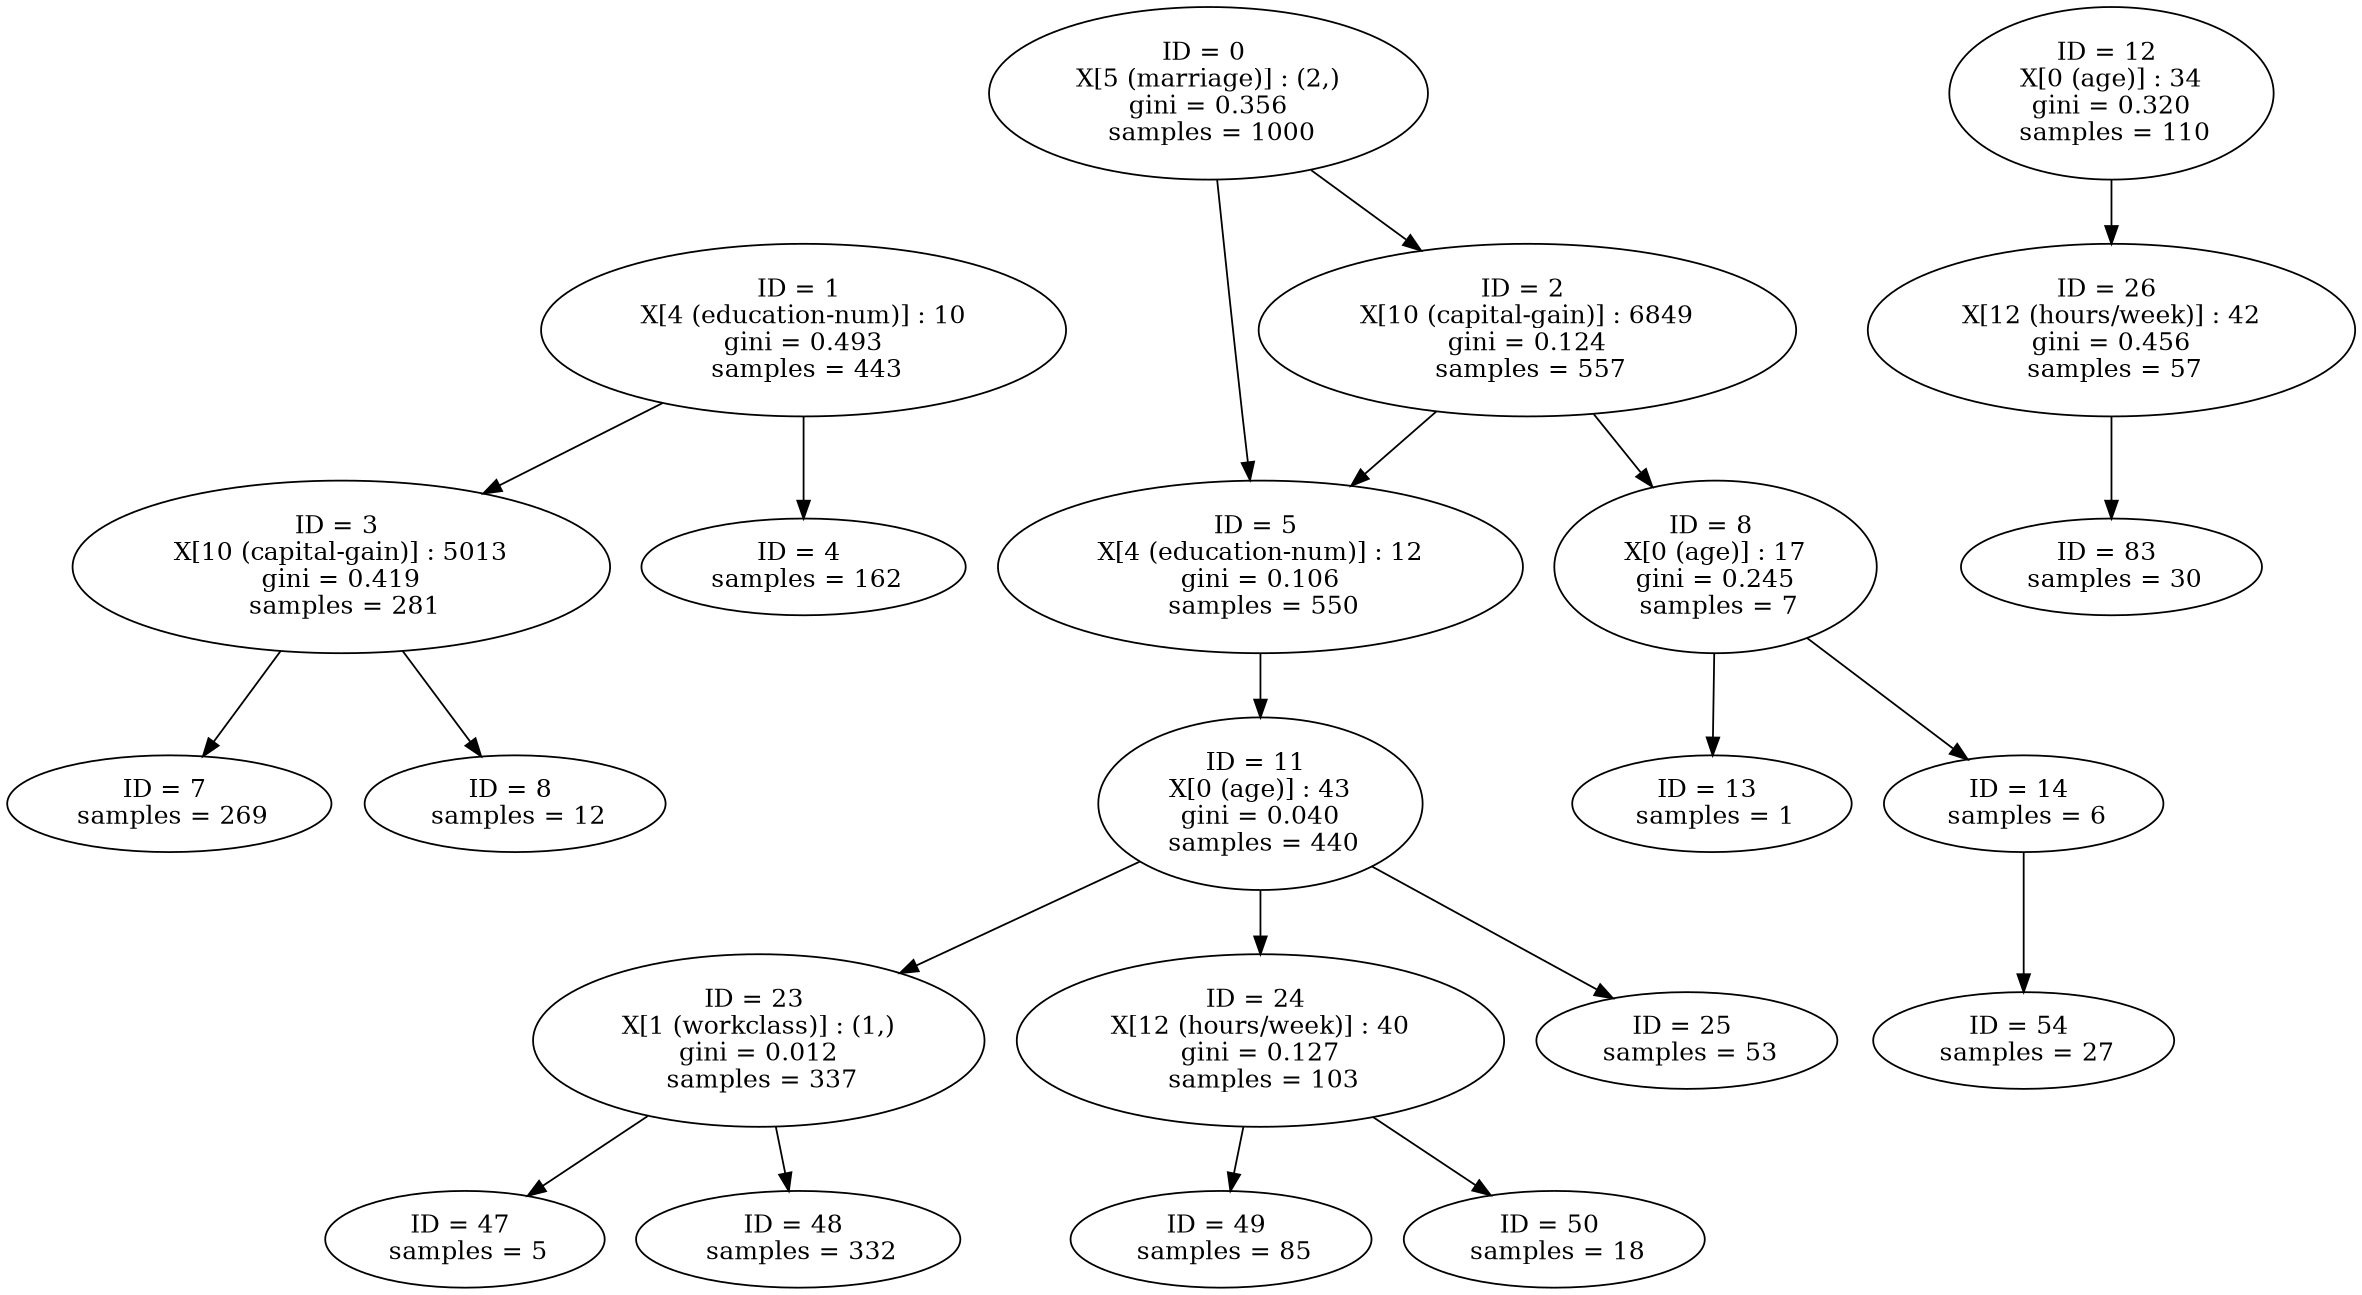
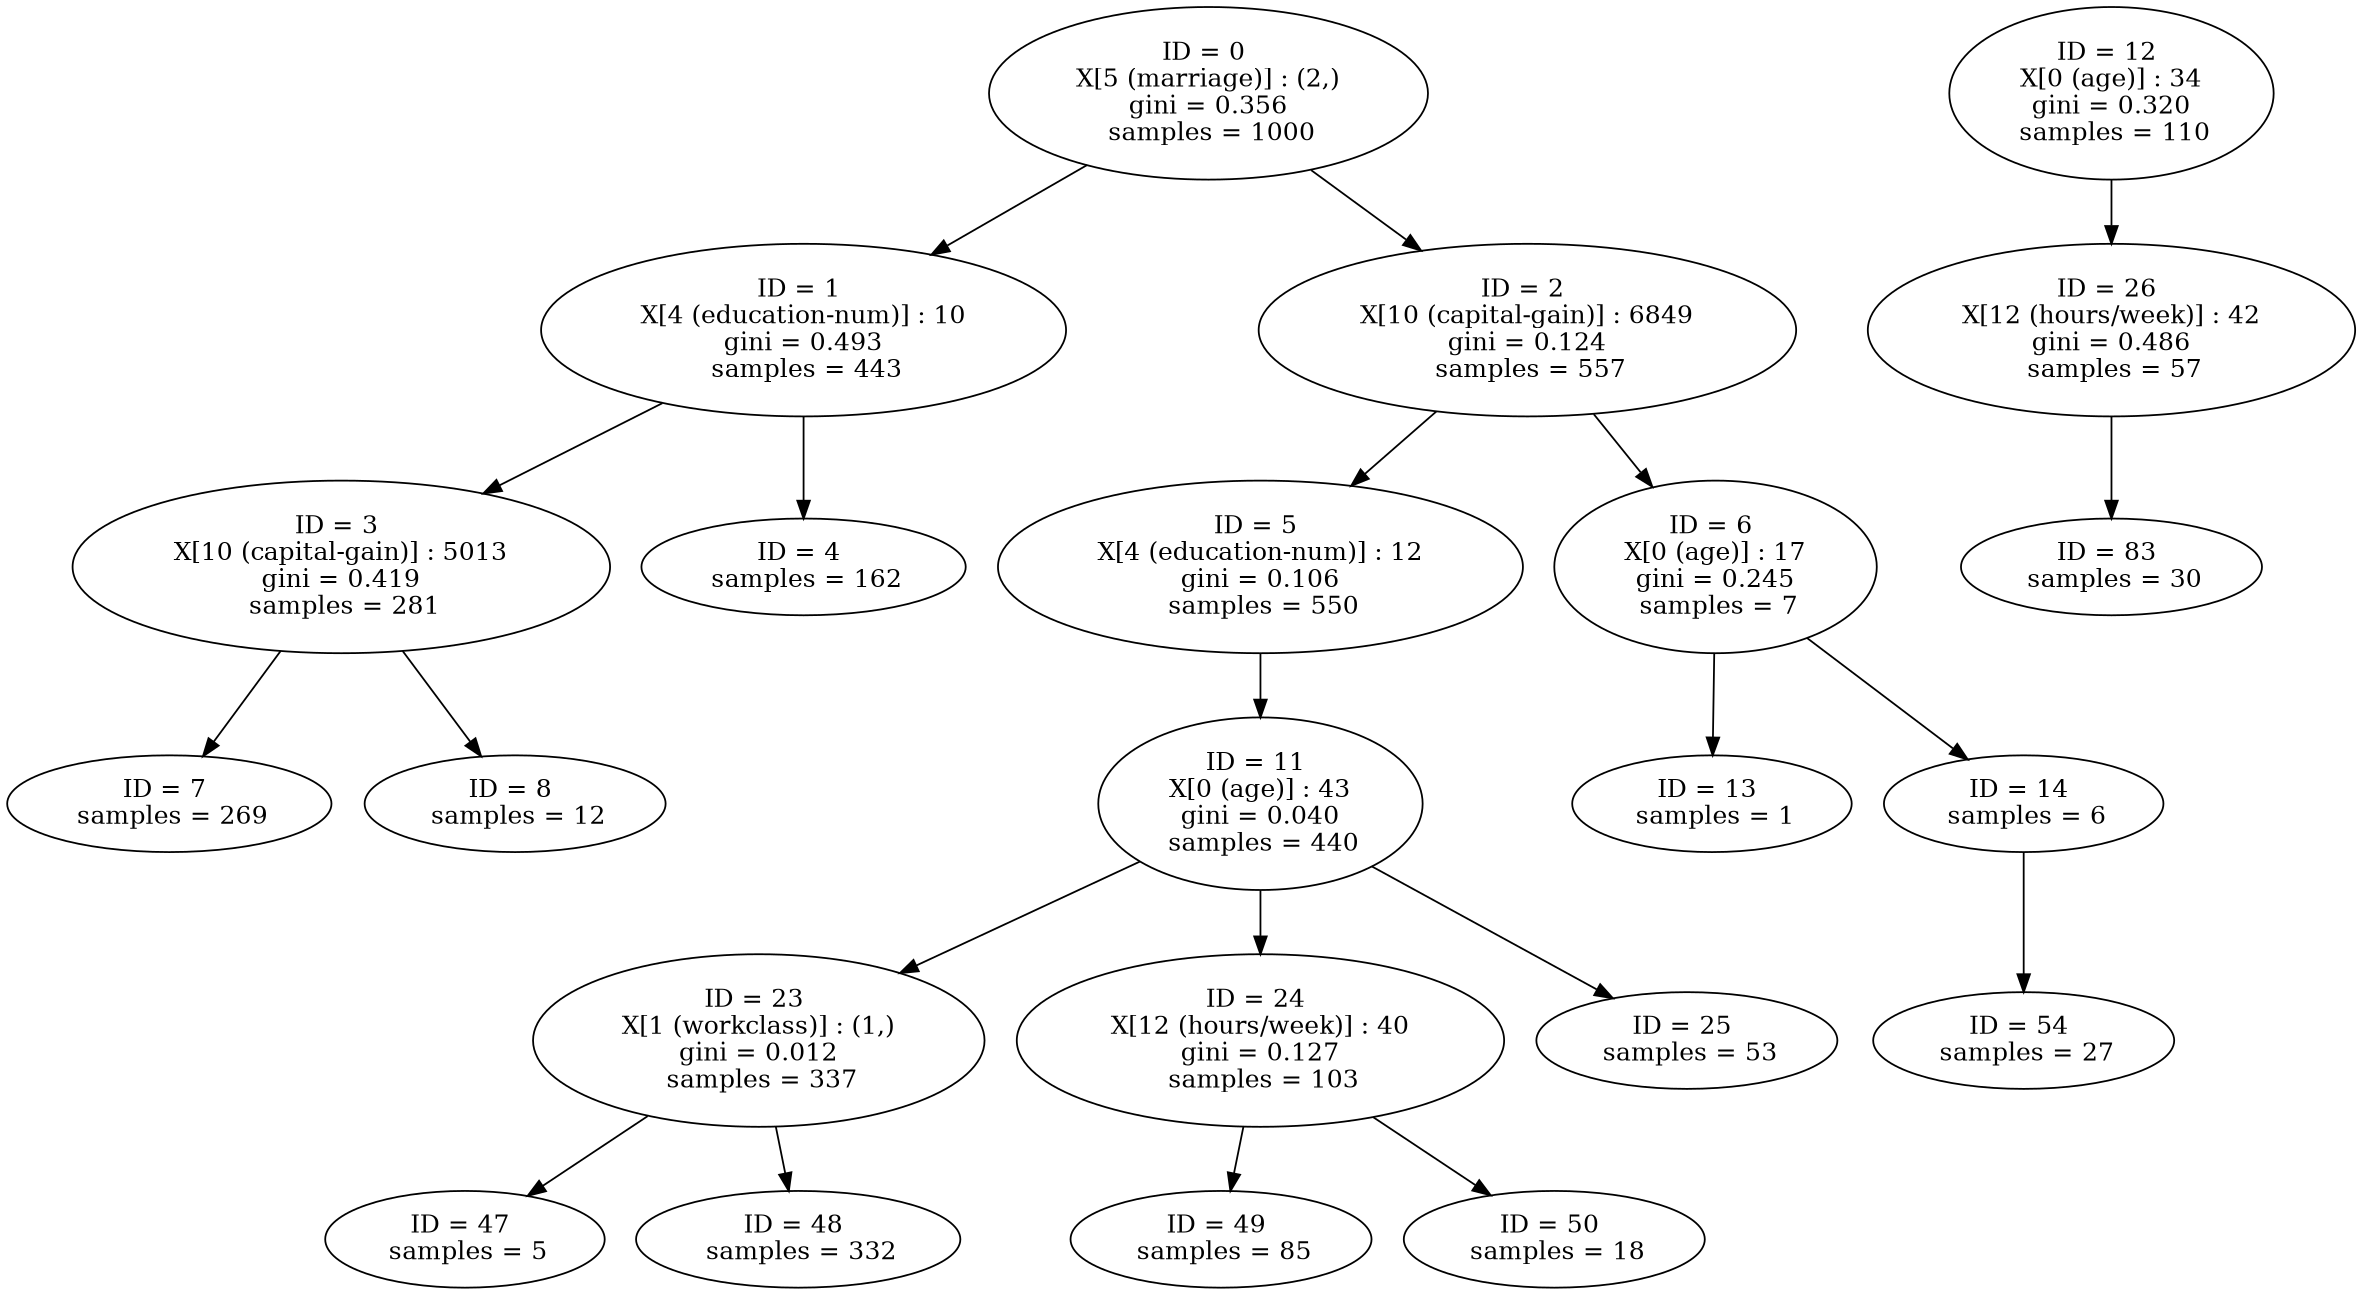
edge "ID = 0 X[5 (marriage)] : (2,) gini = 0.356 samples = 1000" -> "ID = 5 X[4 (education-num)] : 12 gini = 0.106 samples = 550": now "ID = 0 X[5 (marriage)] : (2,) gini = 0.356 samples = 1000" -> "ID = 1 X[4 (education-num)] : 10 gini = 0.493 samples = 443"
node "ID = 26 X[12 (hours/week)] : 42 gini = 0.456 samples = 57": label "ID = 26 X[12 (hours/week)] : 42 gini = 0.456 samples = 57" -> "ID = 26 X[12 (hours/week)] : 42 gini = 0.486 samples = 57"
node "ID = 8 X[0 (age)] : 17 gini = 0.245 samples = 7": label "ID = 8 X[0 (age)] : 17 gini = 0.245 samples = 7" -> "ID = 6 X[0 (age)] : 17 gini = 0.245 samples = 7"
